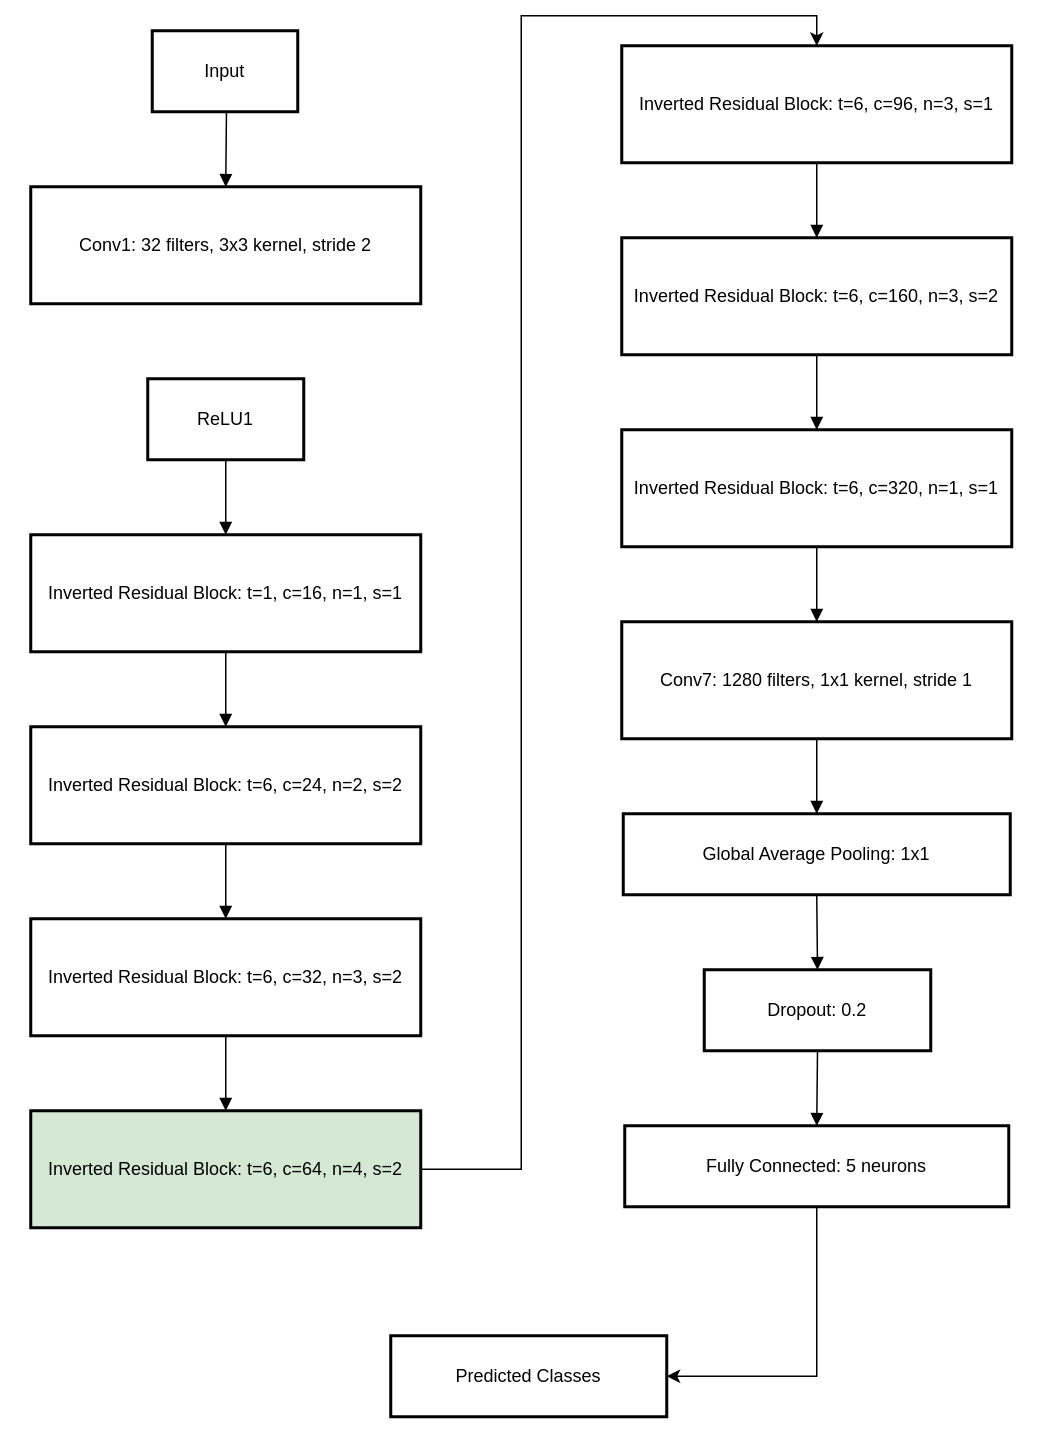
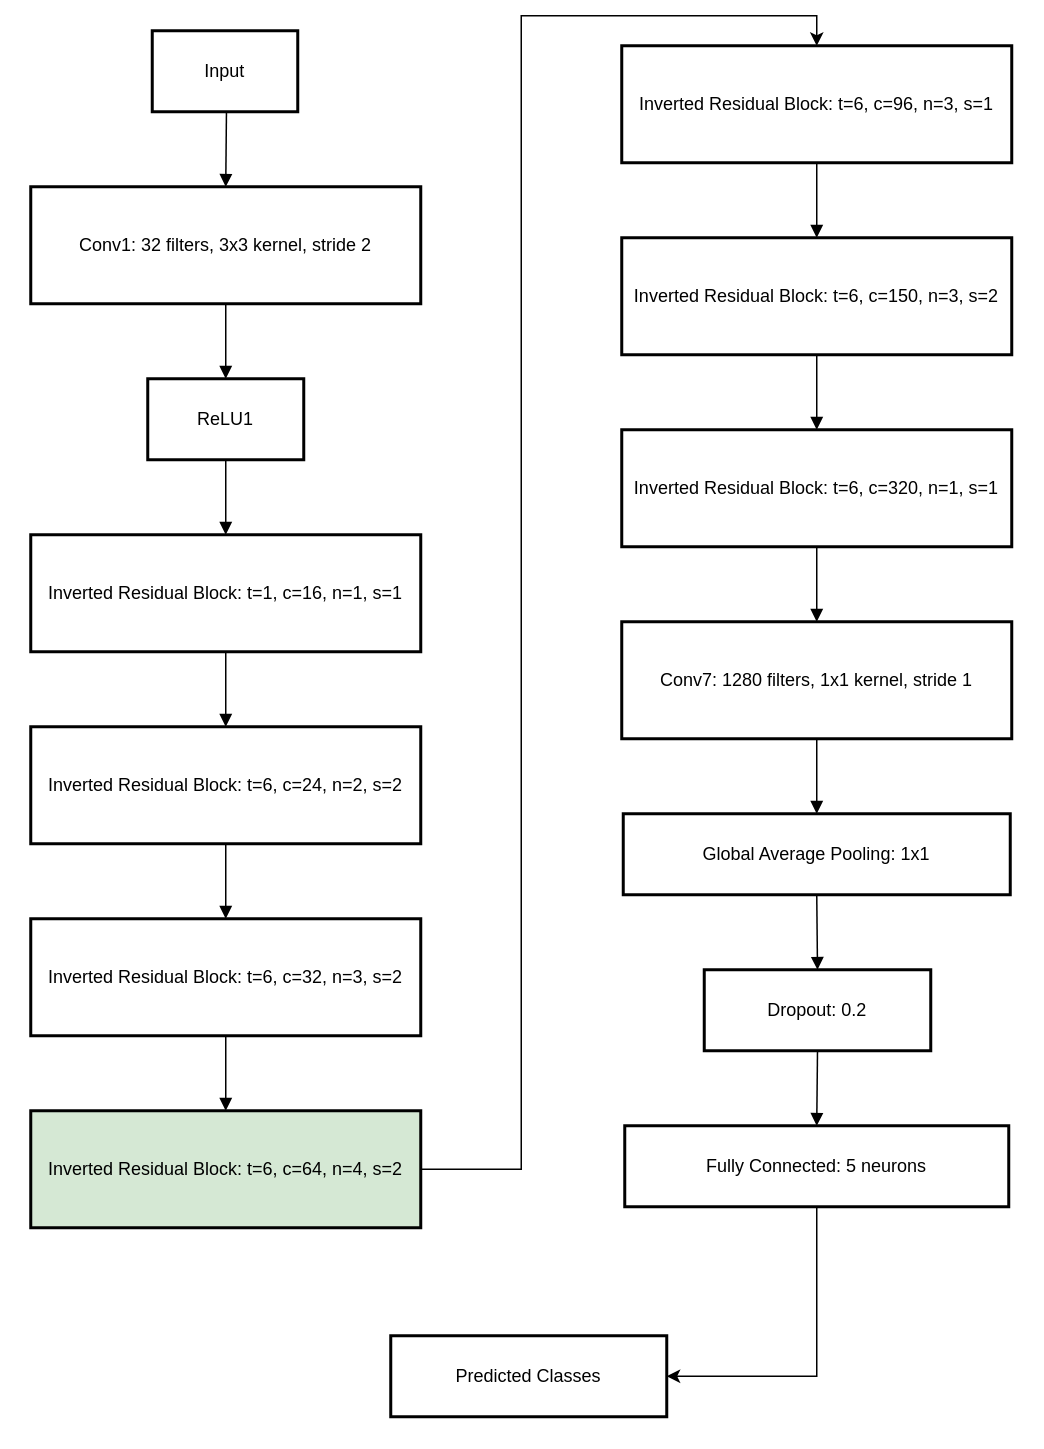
node "Inverted Residual Block: t=6, c=160, n=3, s=2": label "Inverted Residual Block: t=6, c=160, n=3, s=2" -> "Inverted Residual Block: t=6, c=150, n=3, s=2"
edge "Conv1: 32 filters, 3x3 kernel, stride 2" -> "ReLU1": added
